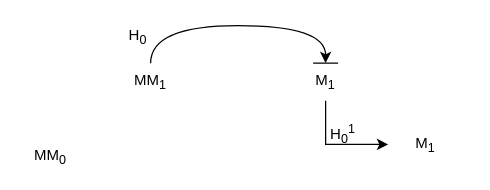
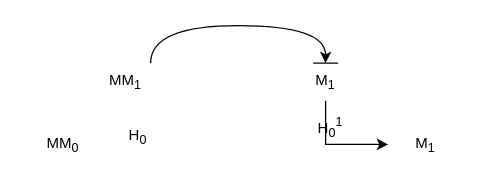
node "H0": moved (138, 37) -> (138, 137)
node "MM1": moved (151, 82) -> (126, 82)
node "H01": moved (343, 134) -> (331, 128)
node "MM0": moved (51, 157) -> (63, 144)
